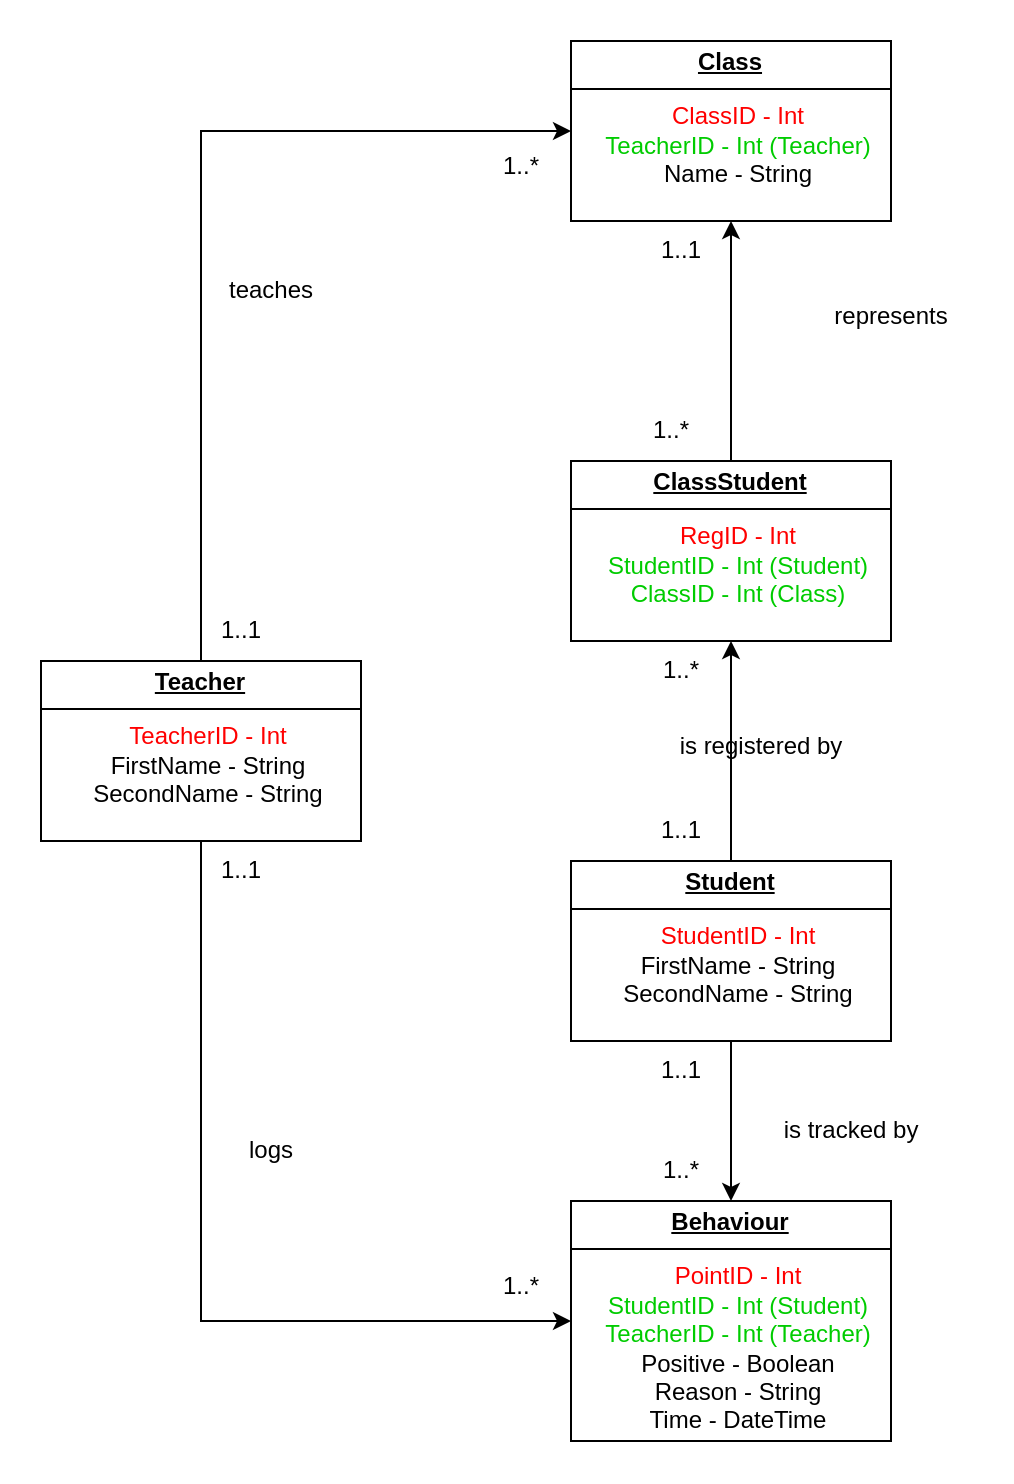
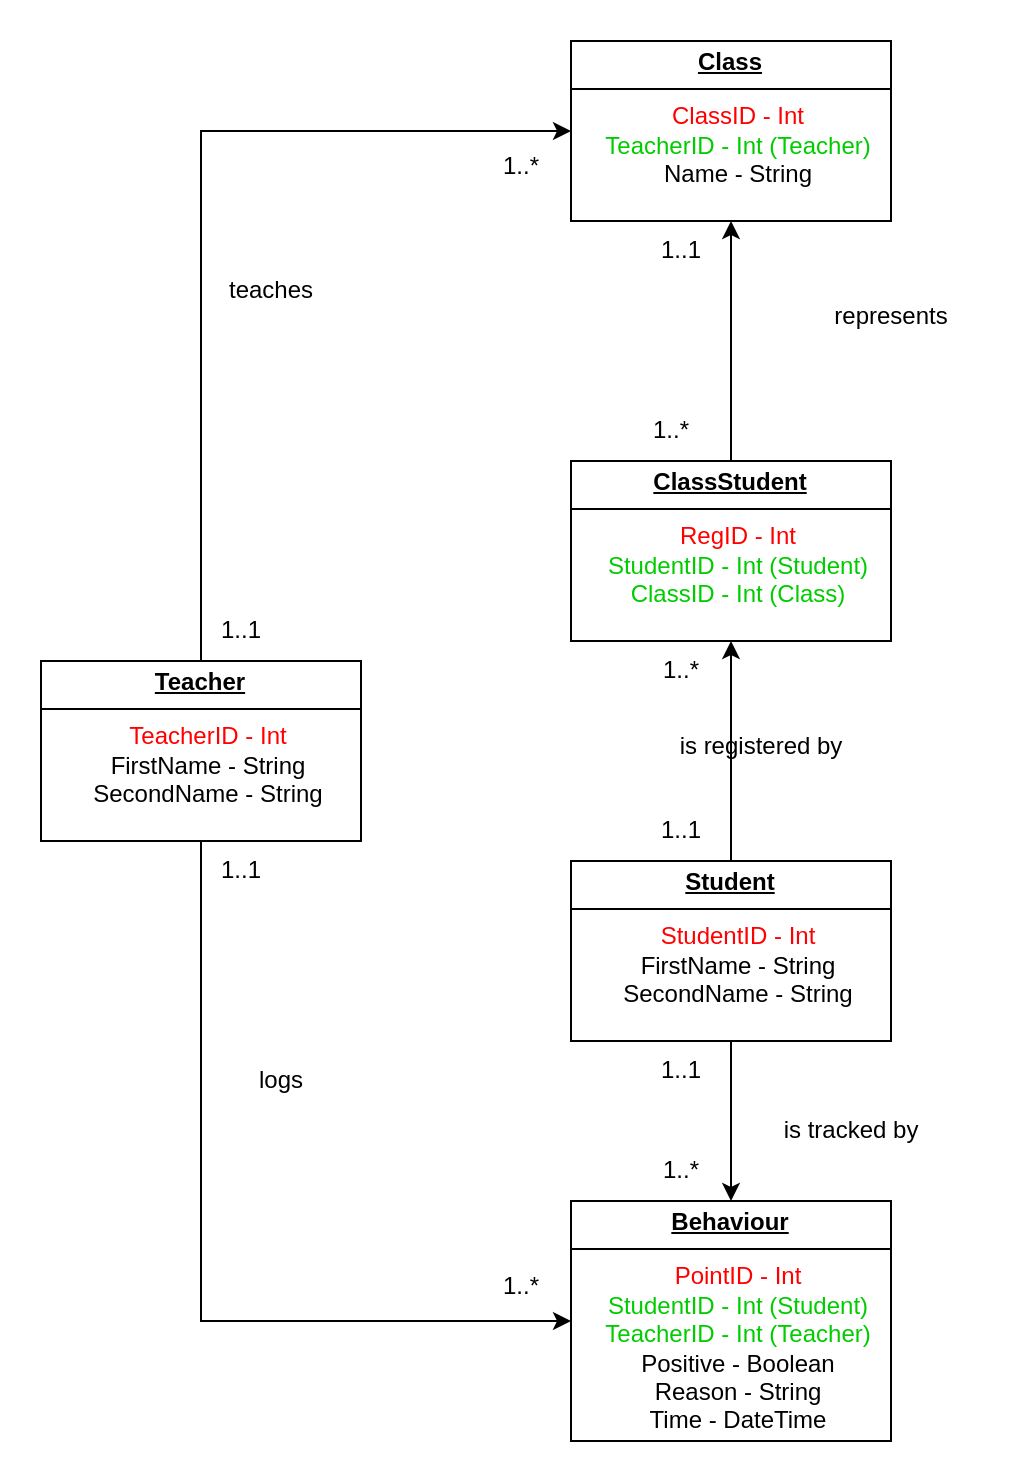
node "logs": moved (271, 1151) -> (281, 1081)
